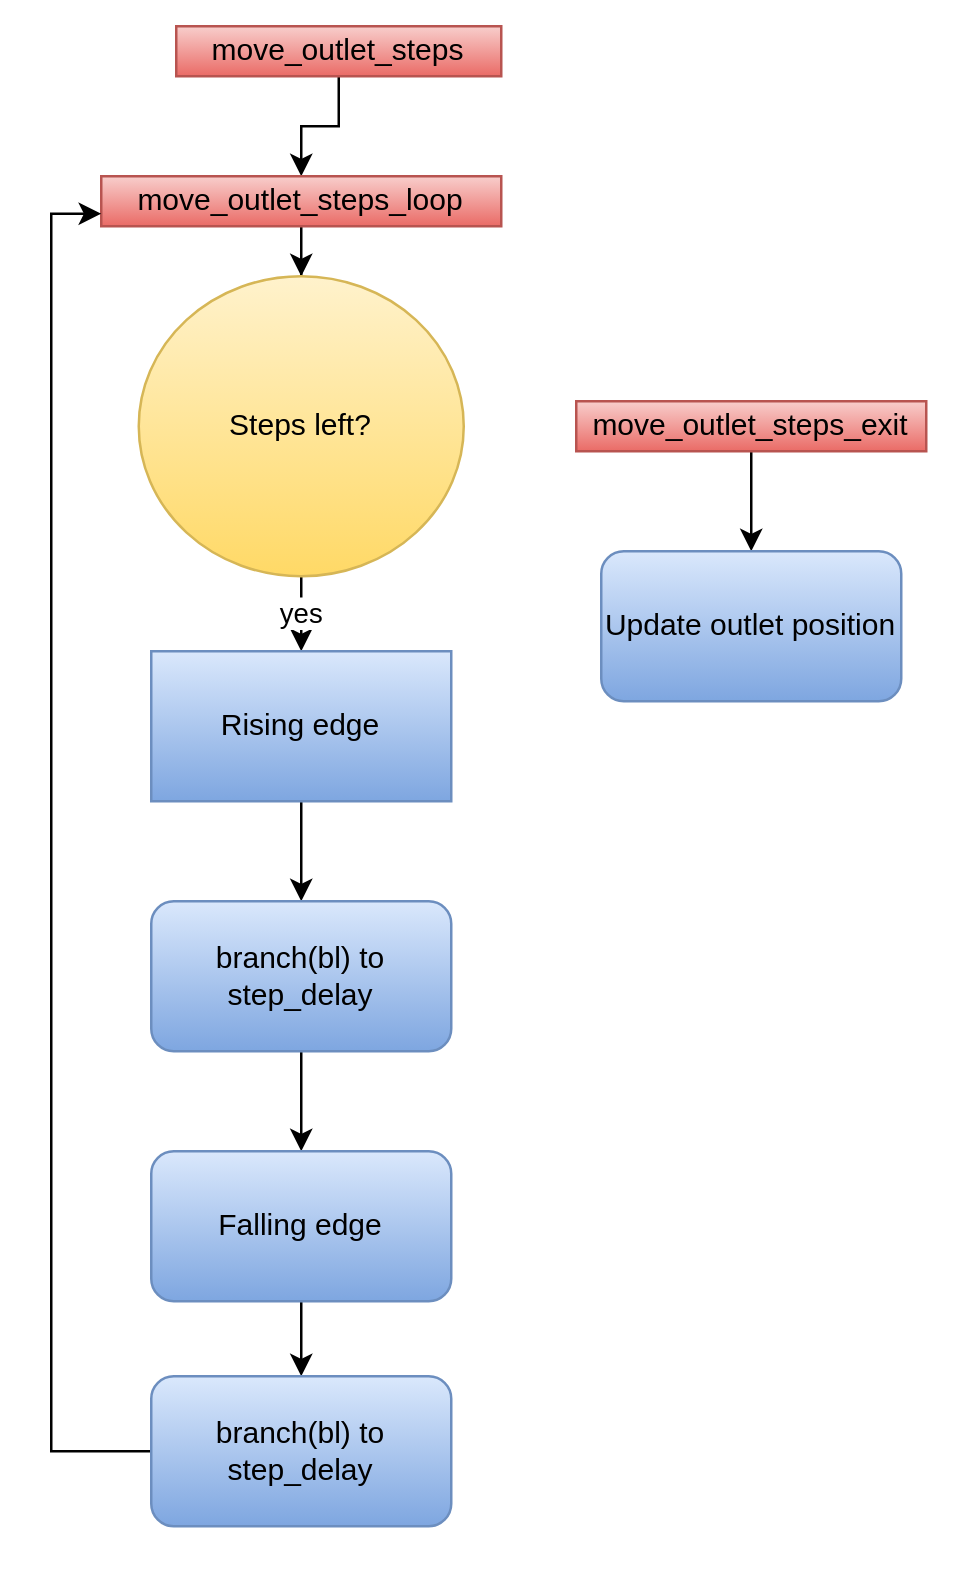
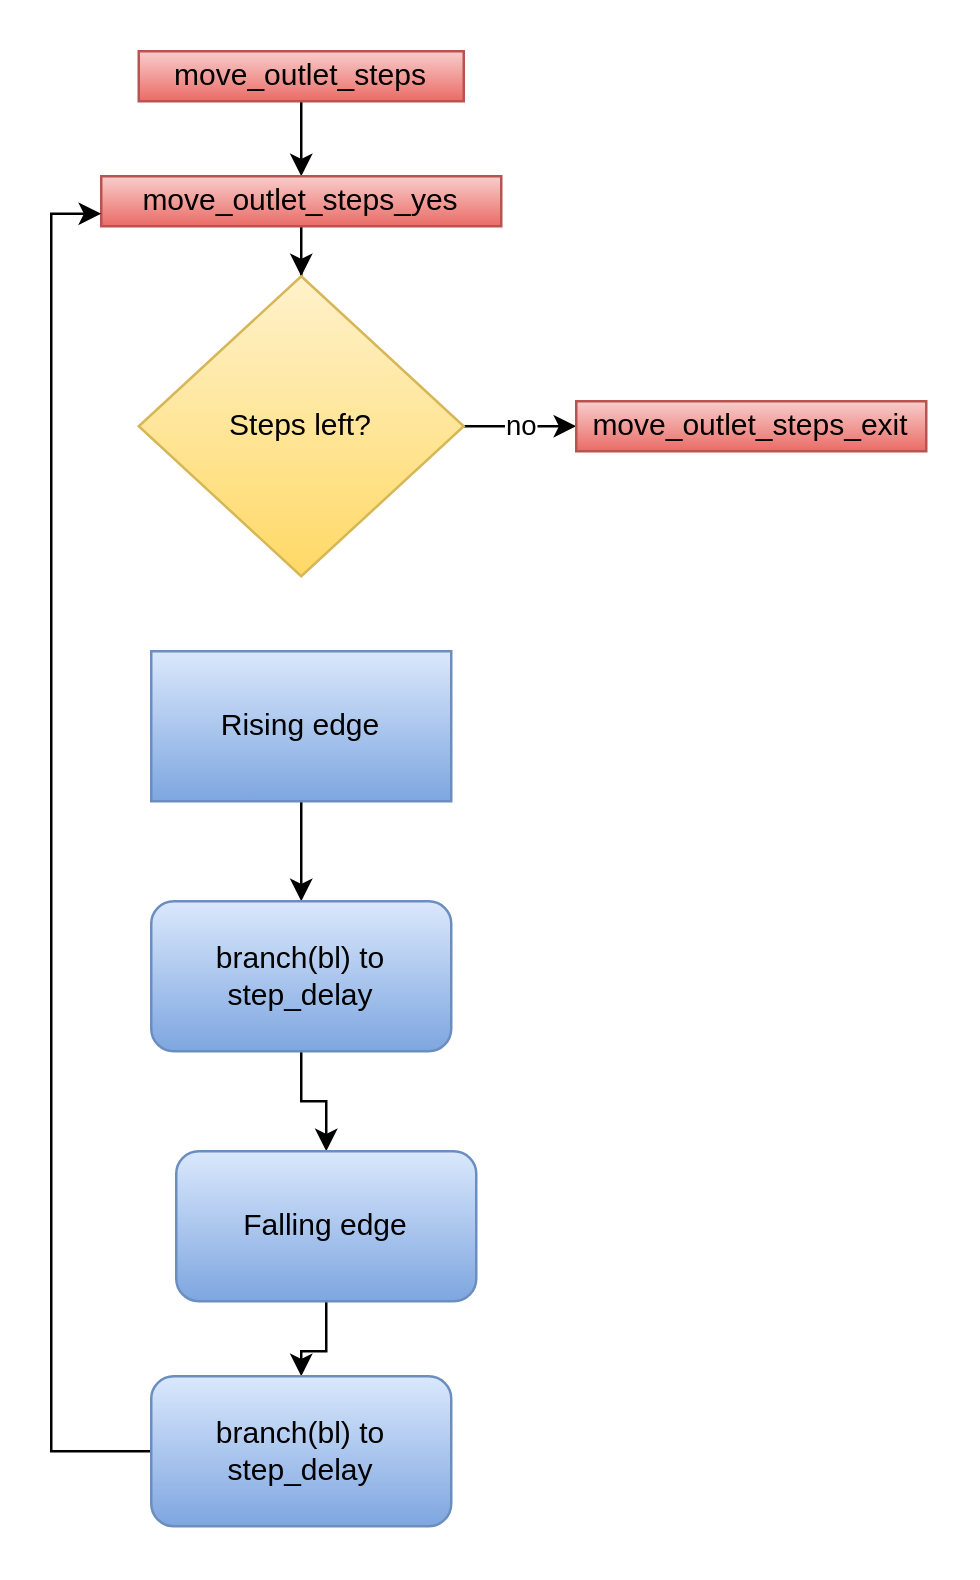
node "move_outlet_steps": moved (339, 51) -> (301, 76)
node "move_outlet_steps_loop": label "move_outlet_steps_loop" -> "move_outlet_steps_yes"
node "Steps left?": shape ellipse -> diamond
edge "Steps left?" -> "move_outlet_steps_exit": added, label "no"
edge "move_outlet_steps_exit" -> "Update outlet position": removed
edge "Steps left?" -> "Rising edge": removed, label "yes"
node "Update outlet position": removed
node "Falling edge": moved (301, 1226) -> (326, 1226)
